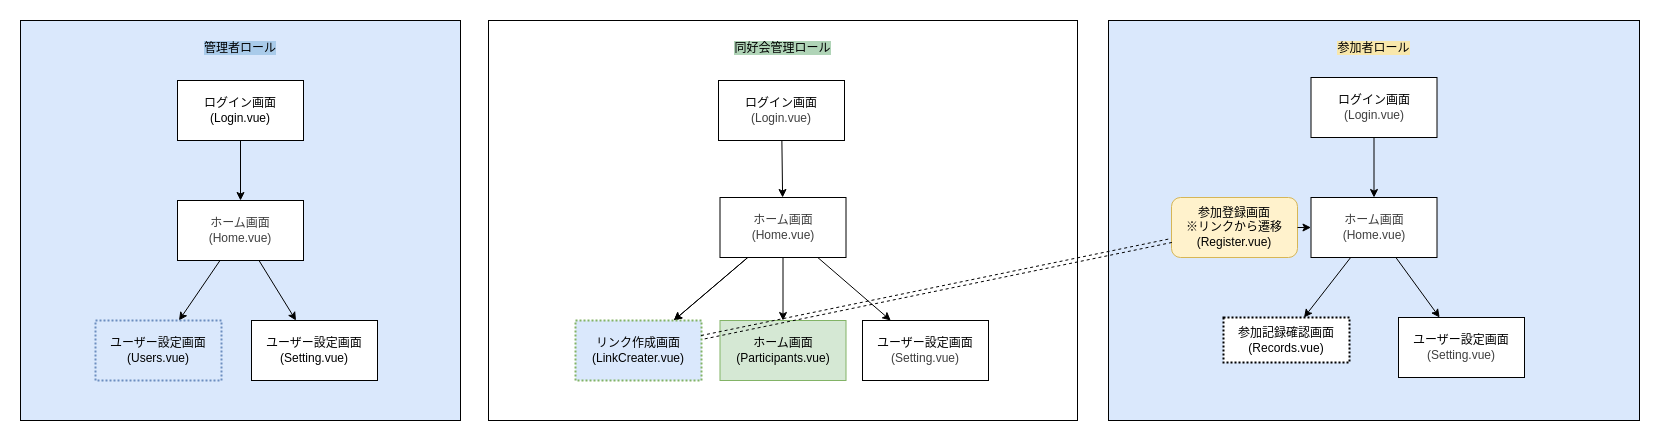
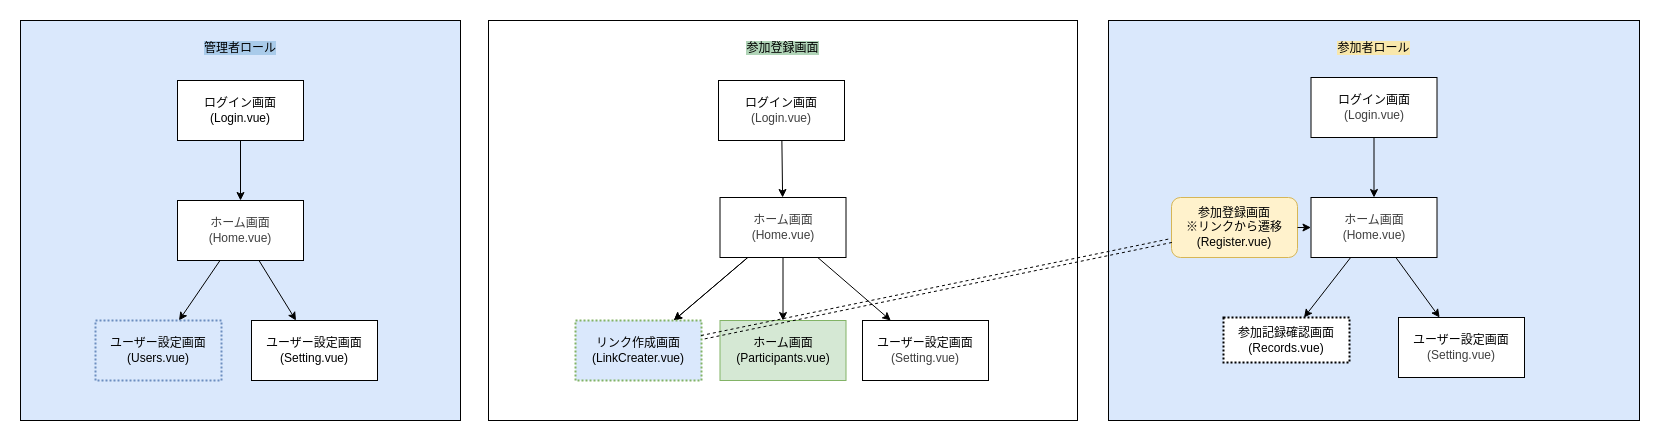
node "同好会管理ロール": label "同好会管理ロール" -> "参加登録画面"
